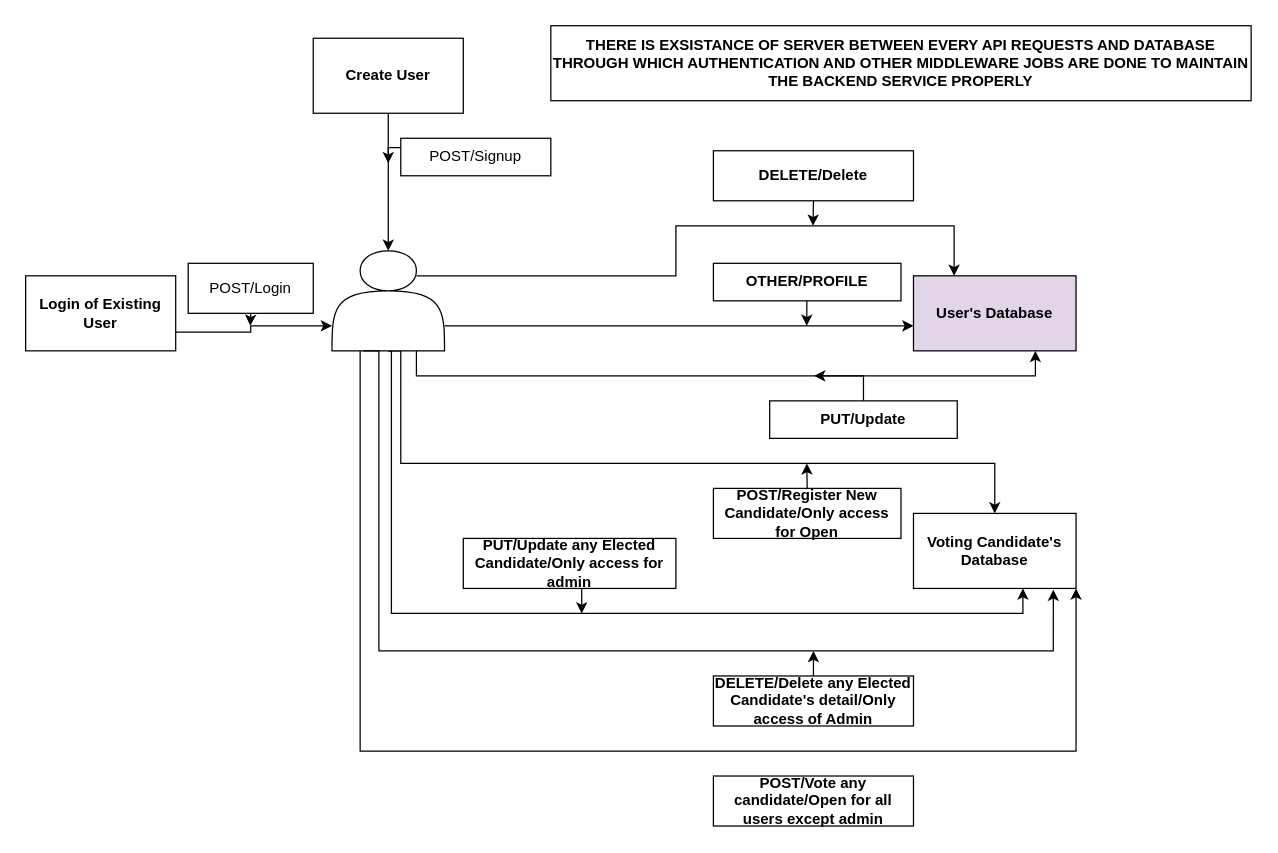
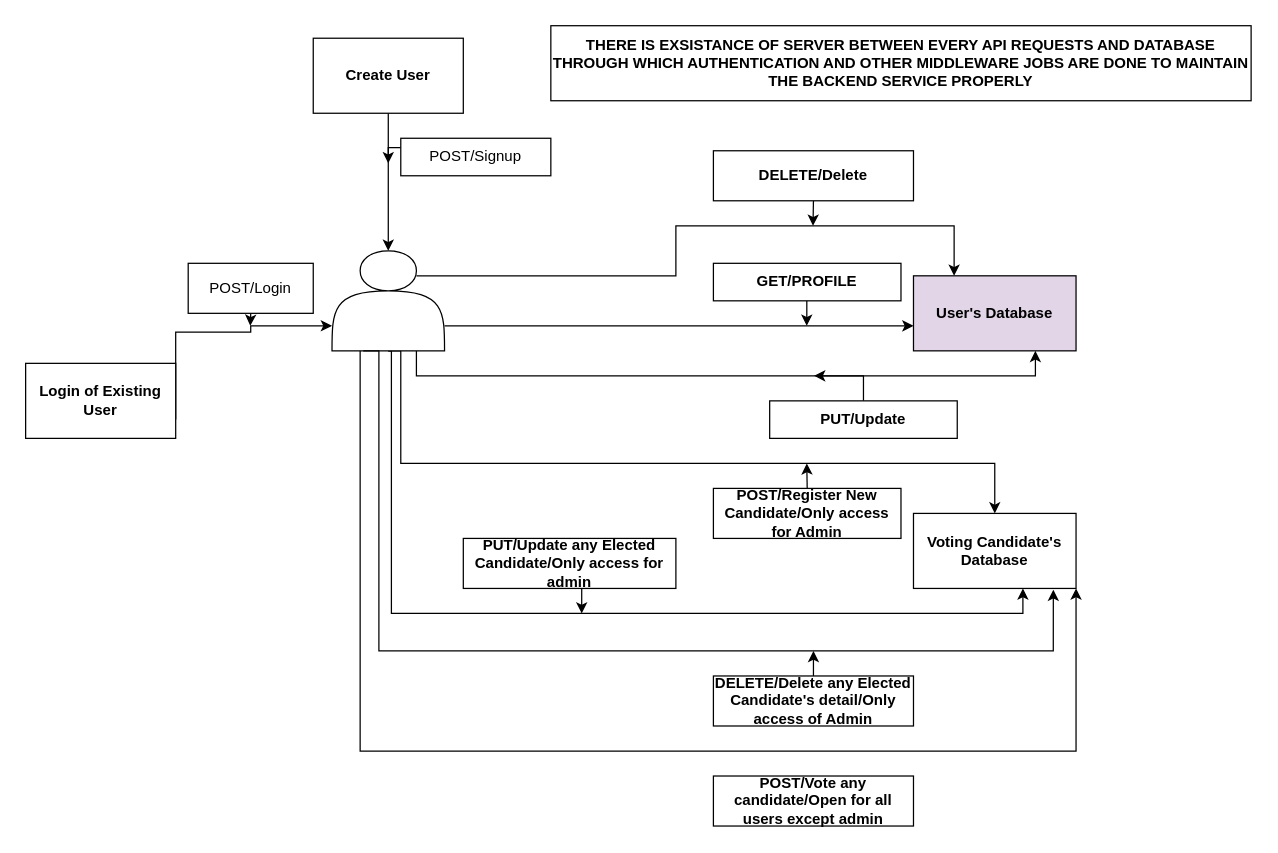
node "OTHER/PROFILE": label "OTHER/PROFILE" -> "GET/PROFILE"
node "Login of Existing User": moved (101, 313) -> (101, 401)
node "POST/Register New Candidate/Only access for Open": label "POST/Register New Candidate/Only access for Open" -> "POST/Register New Candidate/Only access for Admin"
